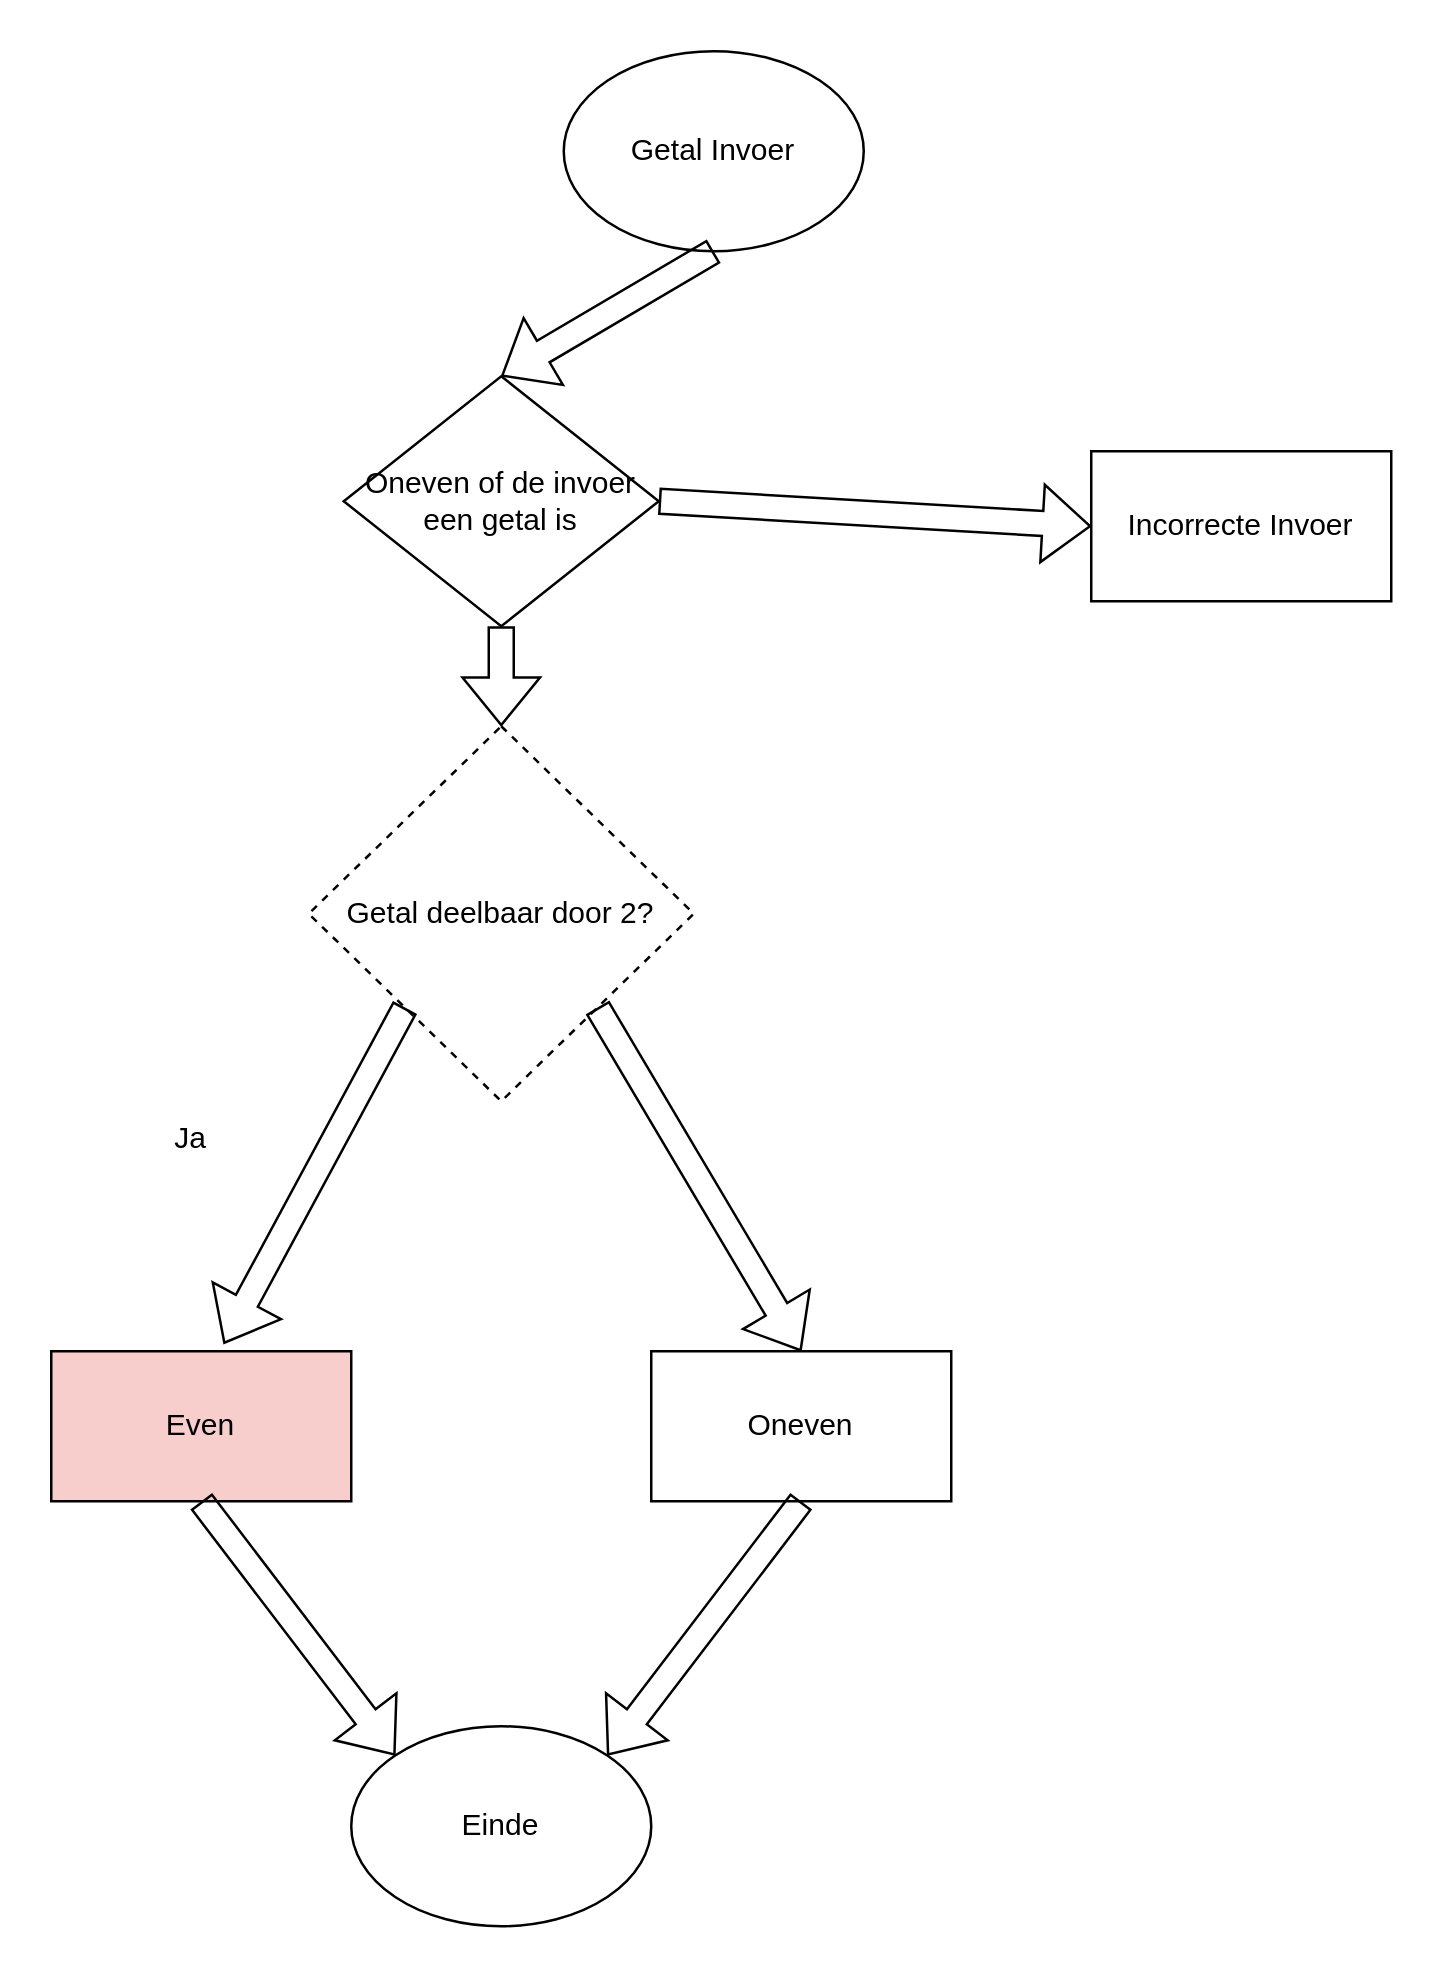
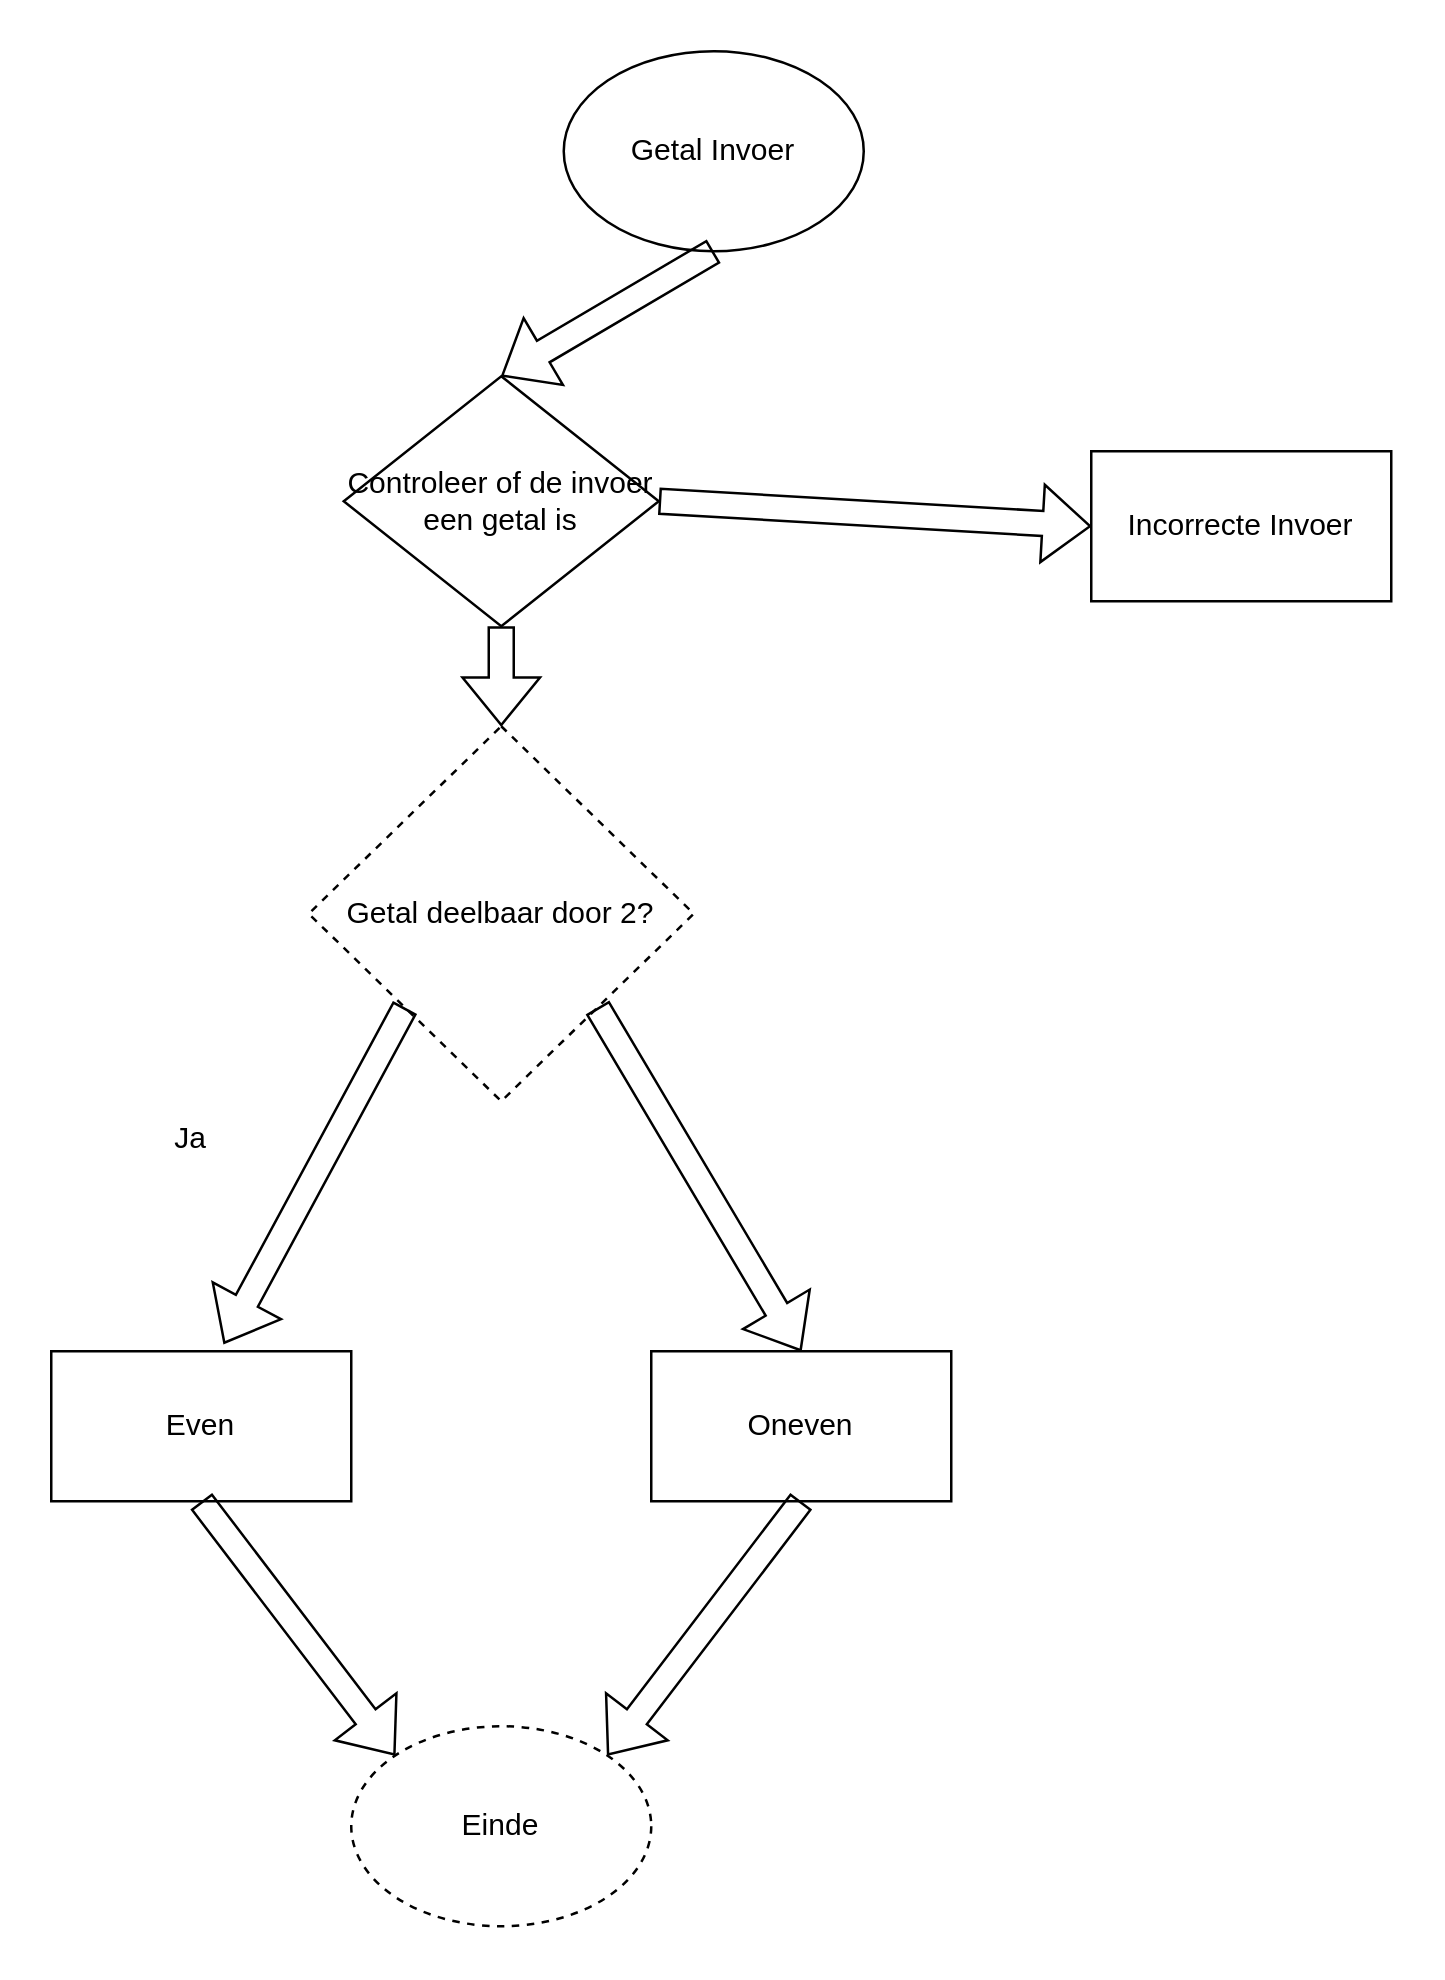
node "Oneven of de invoer een getal is": label "Oneven of de invoer een getal is" -> "Controleer of de invoer een getal is"
node "Even": fillcolor #f8cecc -> #ffffff
node "Einde": style solid -> dashed
